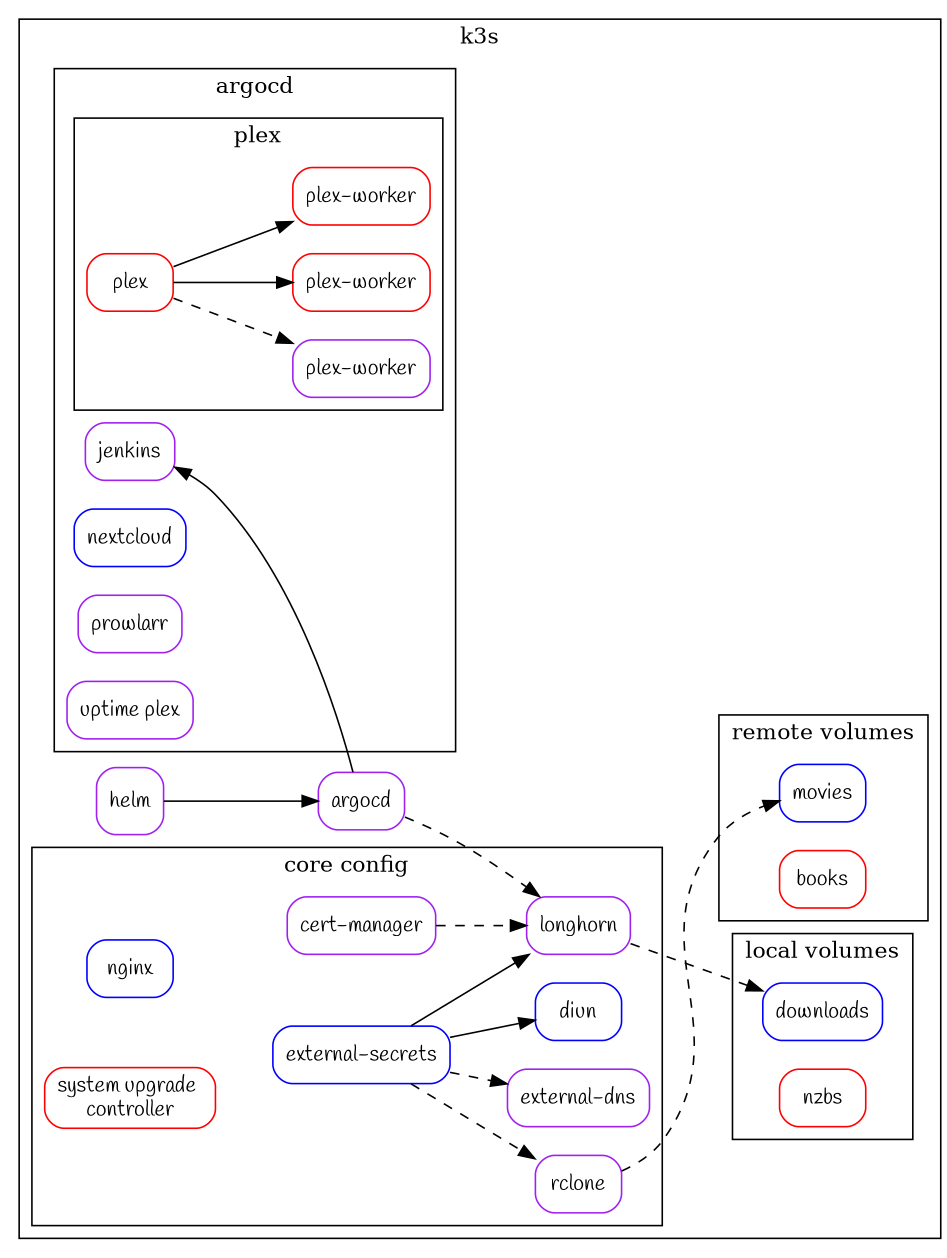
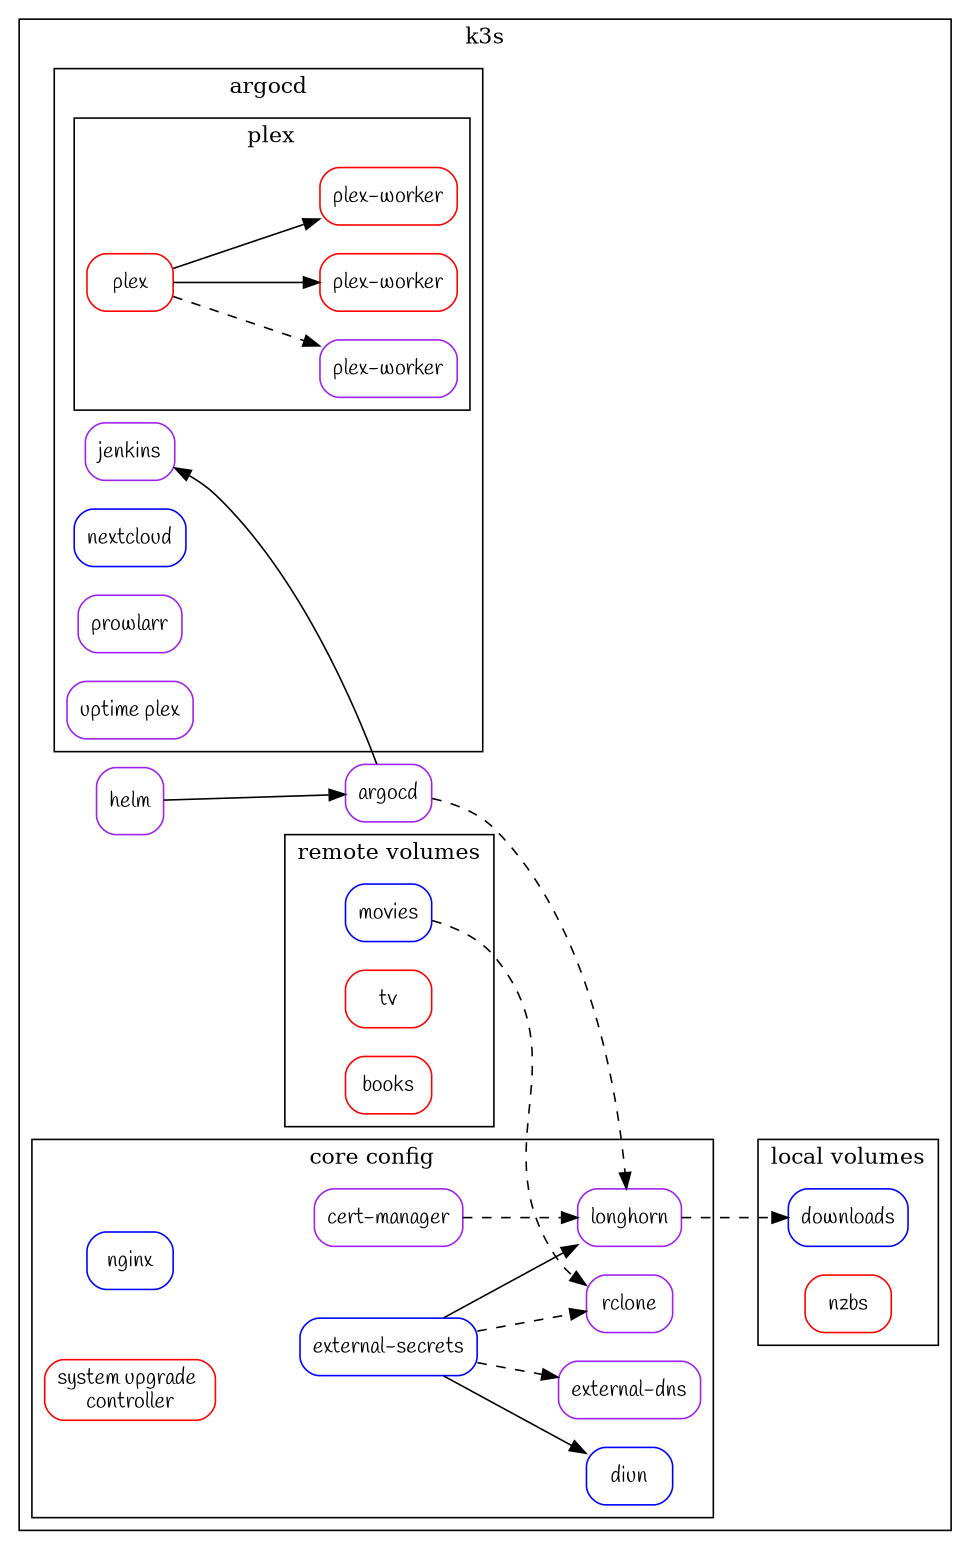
edge "rclone" -> "movies": reversed
node "tv": added
